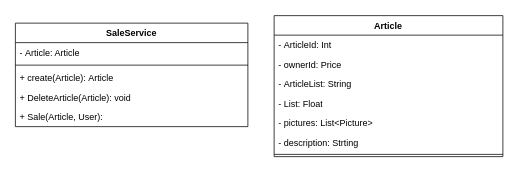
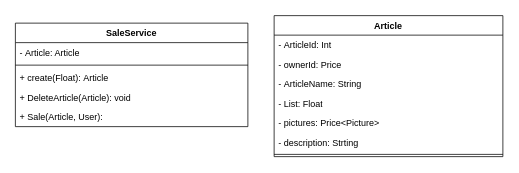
node "+ create(Article): Article": label "+ create(Article): Article" -> "+ create(Float): Article"
node "- ArticleList: String": label "- ArticleList: String" -> "- ArticleName: String"
node "- pictures: List<Picture>": label "- pictures: List<Picture>" -> "- pictures: Price<Picture>"
